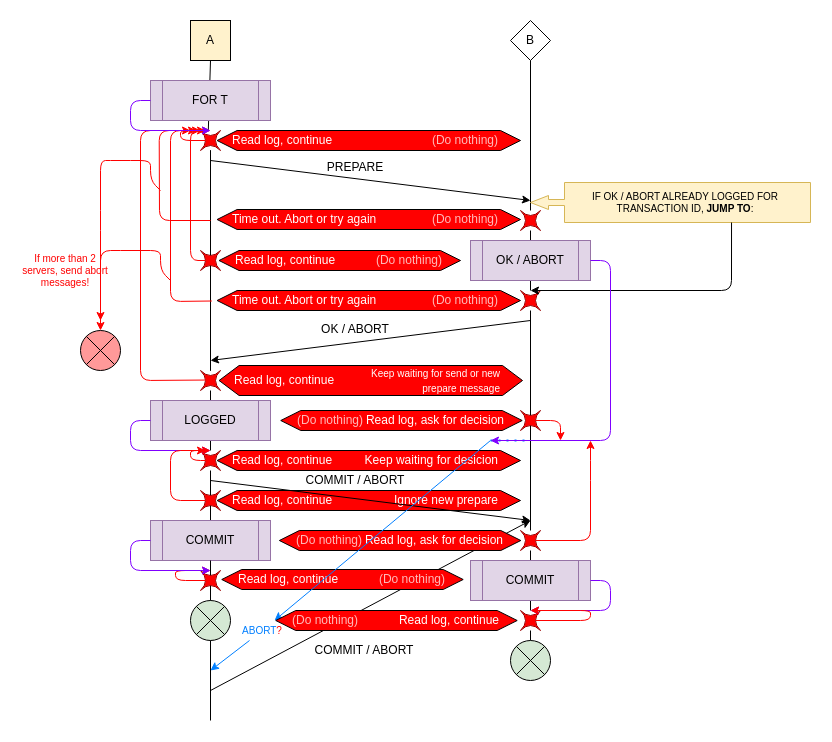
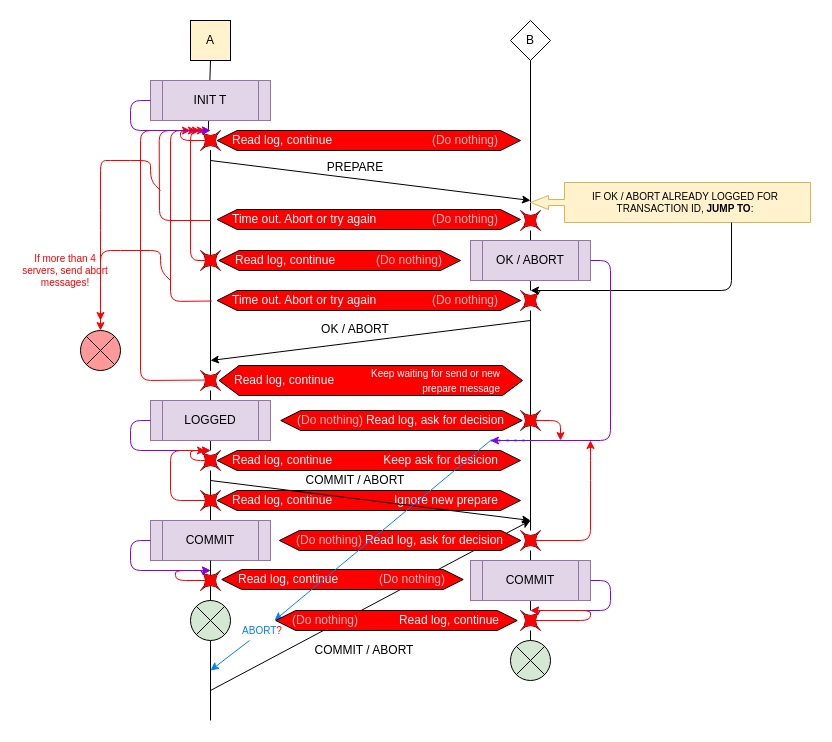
node "FOR T": label "FOR T" -> "INIT T"
node "If more than 2 servers, send abort messages!": label "If more than 2 servers, send abort messages!" -> "If more than 4 servers, send abort messages!"
node "Keep waiting for desicion": label "Keep waiting for desicion" -> "Keep ask for desicion"
